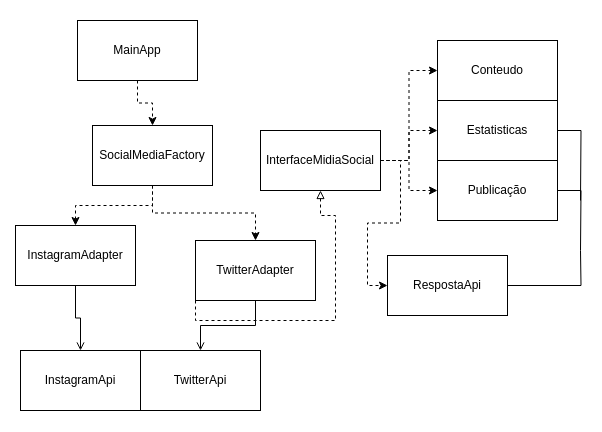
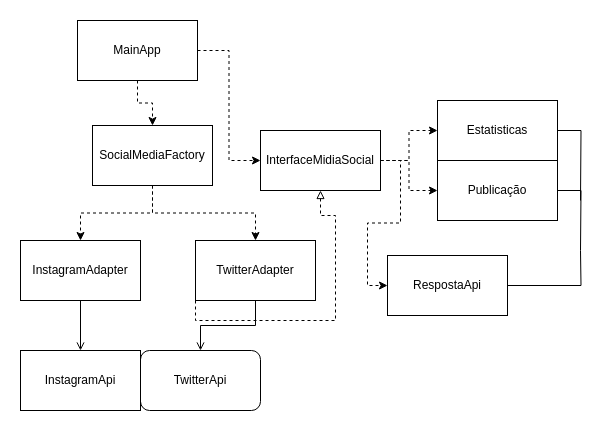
node "Conteudo": removed
edge "InterfaceMidiaSocial" -> "Conteudo": removed
edge "MainApp" -> "InterfaceMidiaSocial": added
node "InstagramAdapter": moved (76, 256) -> (81, 271)
node "TwitterApi": shape rectangle -> rounded rectangle
